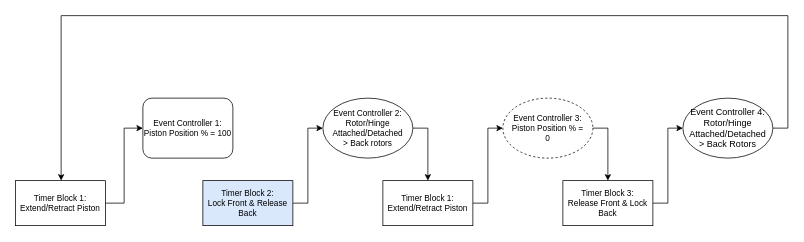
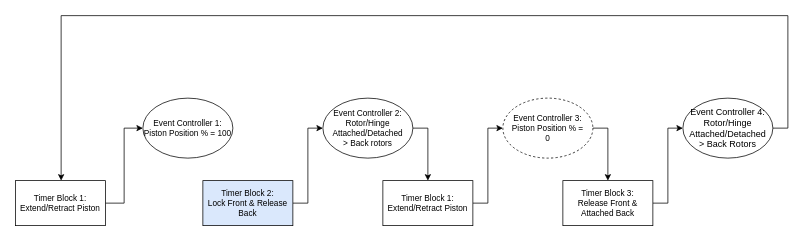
node "Event Controller 1:Piston Position % = 100": shape rounded rectangle -> ellipse
node "Timer Block 3:Release Front & Lock Back": label "Timer Block 3:Release Front & Lock Back" -> "Timer Block 3:Release Front & Attached Back"
